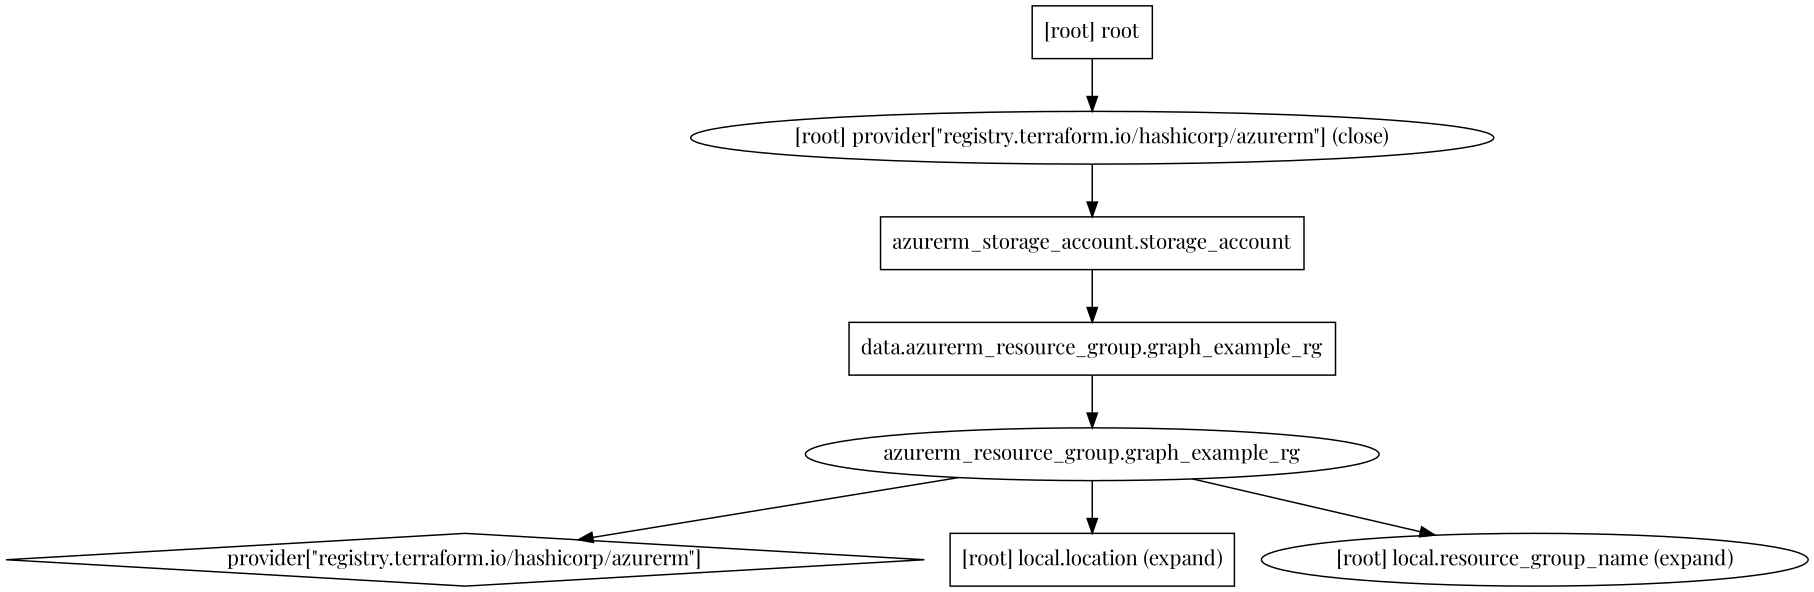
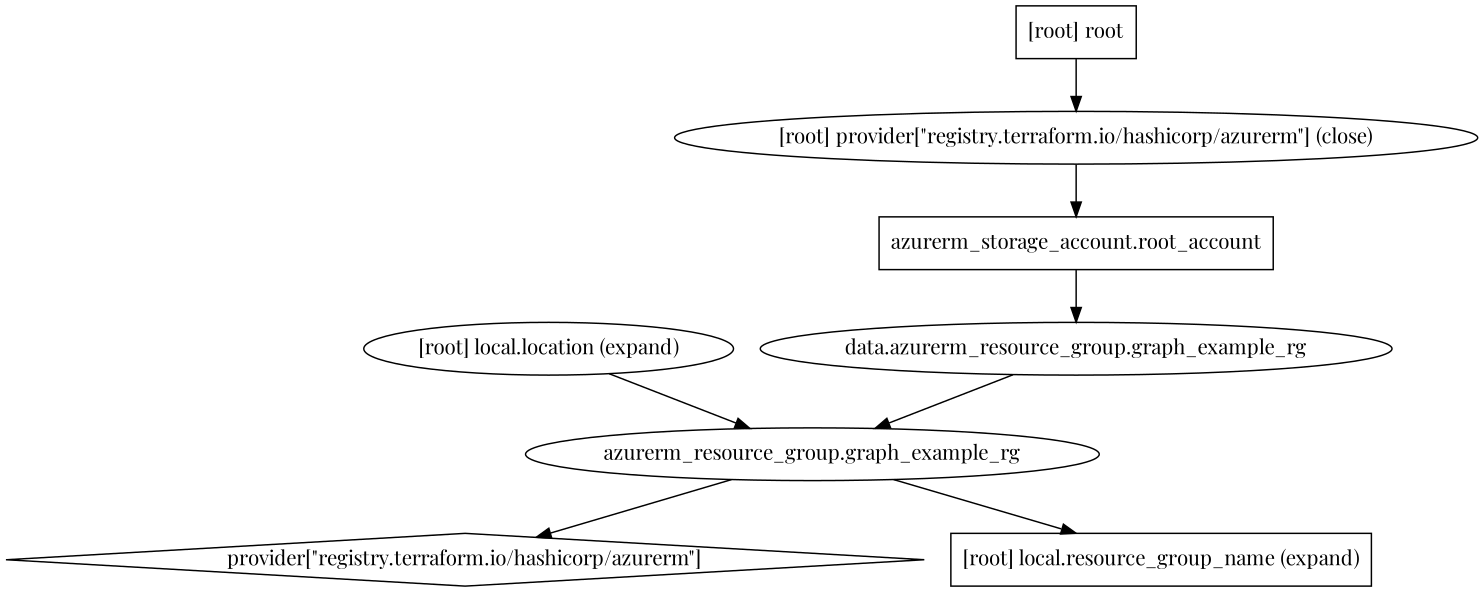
node "azurerm_storage_account.storage_account": label "azurerm_storage_account.storage_account" -> "azurerm_storage_account.root_account"
node "data.azurerm_resource_group.graph_example_rg": shape box -> ellipse
edge "azurerm_resource_group.graph_example_rg" -> "[root] local.location (expand)": reversed
node "[root] local.location (expand)": shape box -> ellipse
node "[root] local.resource_group_name (expand)": shape ellipse -> box
